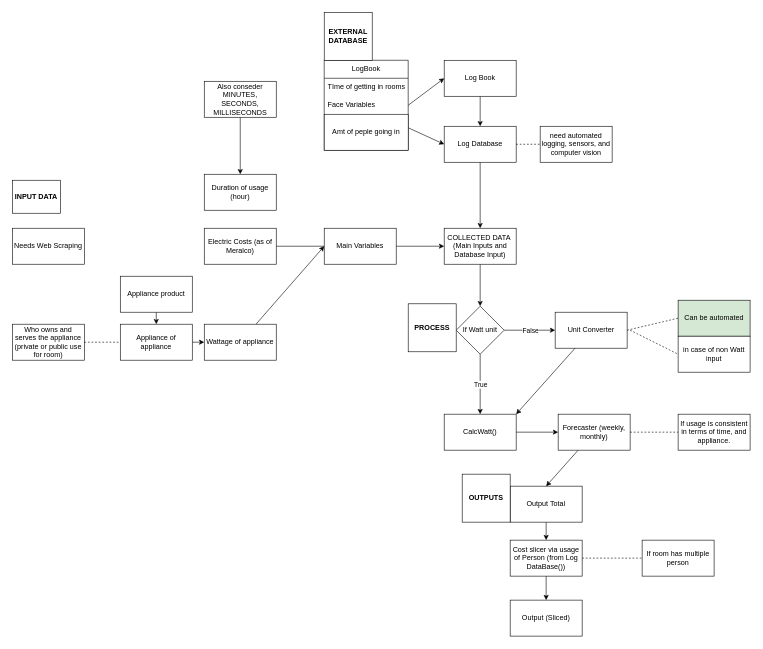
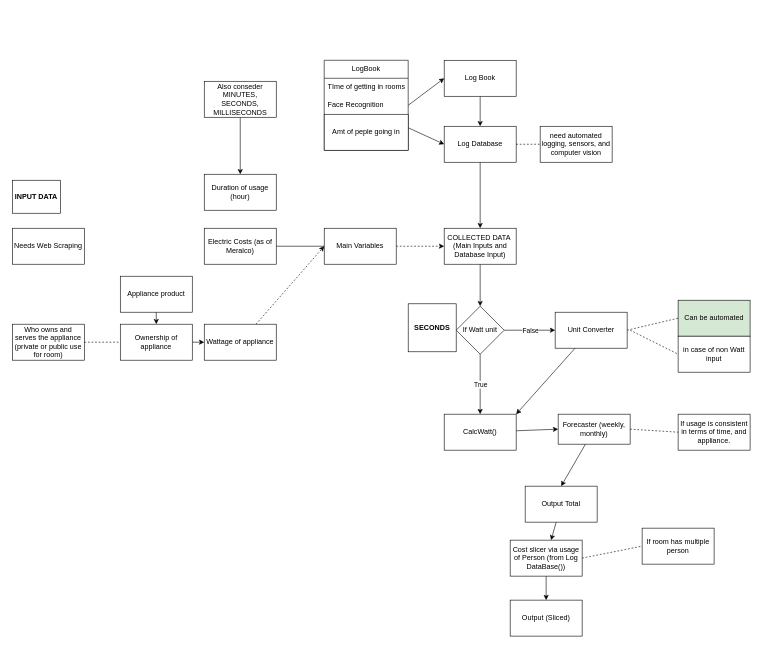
node "EXTERNAL DATABASE": removed
node "Face Variables": label "Face Variables" -> "Face Recognition"
edge "Main Variables" -> "COLLECTED DATA (Main Inputs and Database Input)": style solid -> dashed
edge "Wattage of appliance" -> "Main Variables": style solid -> dashed
node "PROCESS": label "PROCESS" -> "SECONDS"
node "Appliance of appliance": label "Appliance of appliance" -> "Ownership of appliance"
node "Forecaster (weekly, monthly)": size 72x36 -> 72x30
node "OUTPUTS": removed
node "Output Total": moved (546, 504) -> (561, 504)
node "If room has multiple person": moved (678, 558) -> (678, 546)
